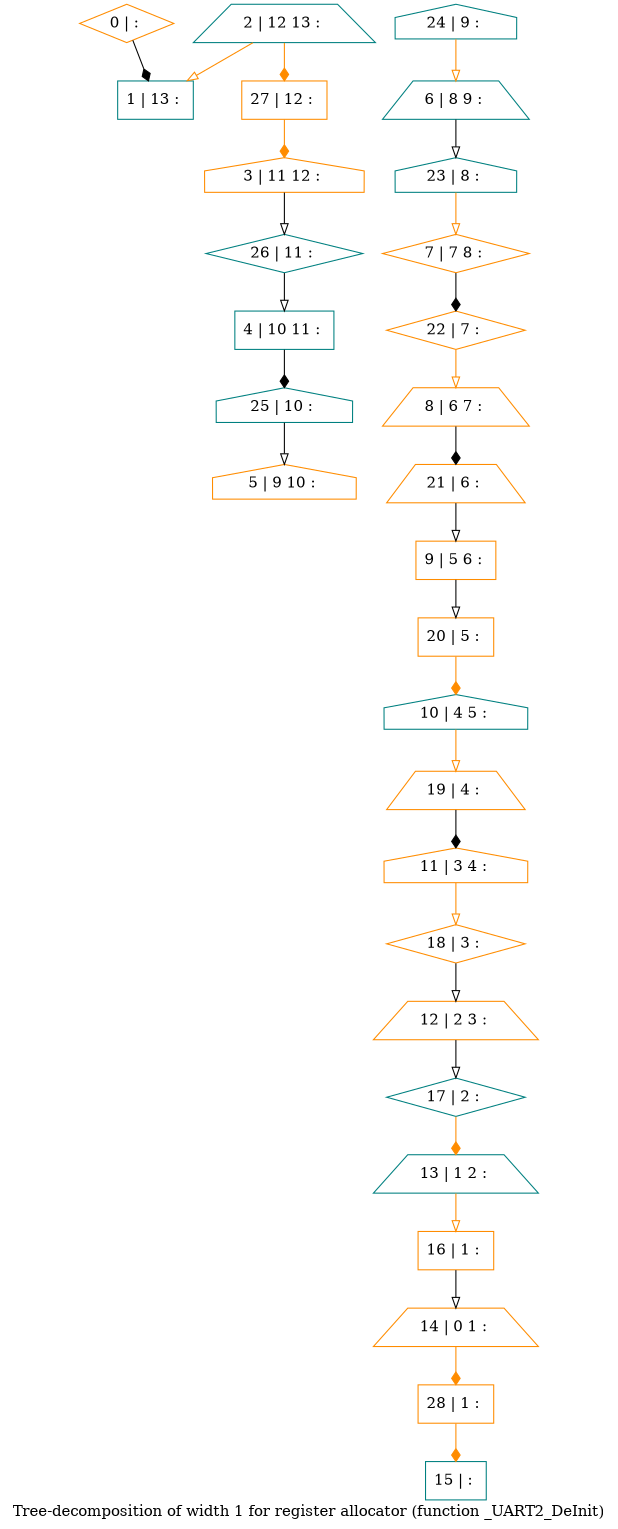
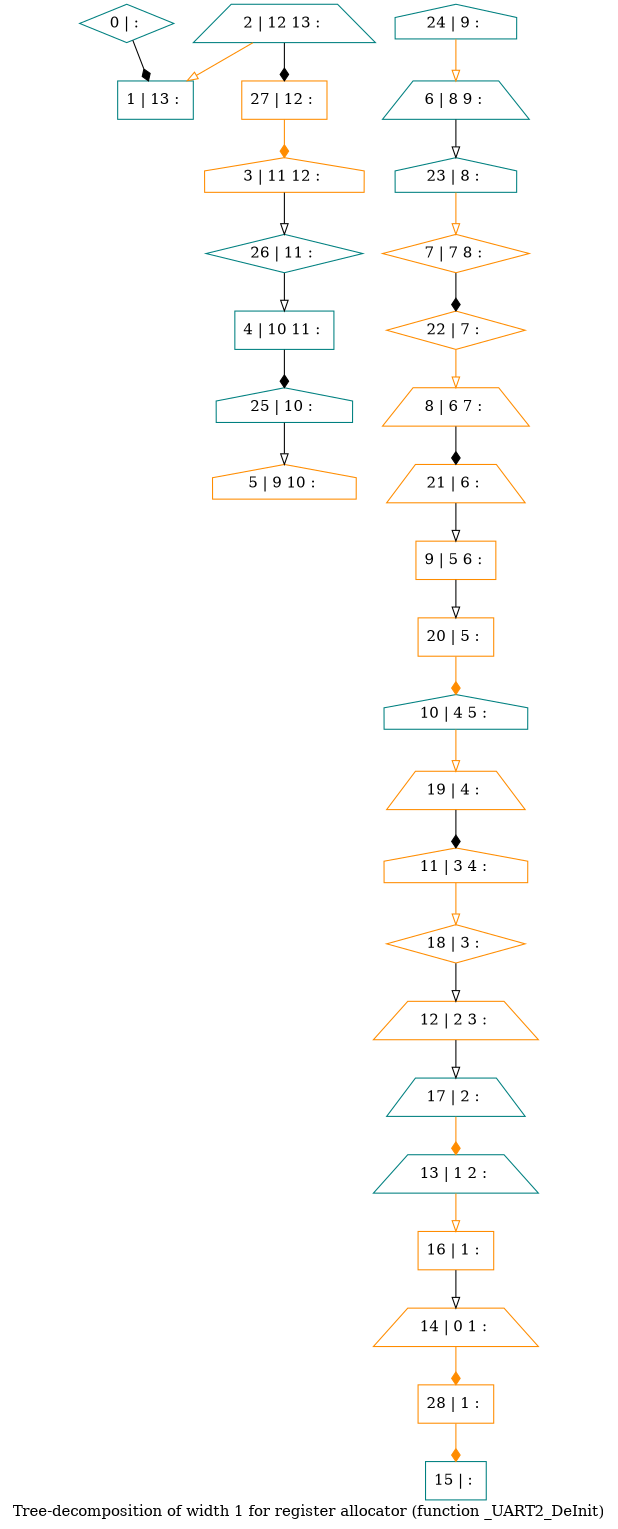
node "0 | :": color darkorange -> teal
edge "2 | 12 13 :" -> "27 | 12 :": color darkorange -> black
node "17 | 2 :": shape diamond -> trapezium
